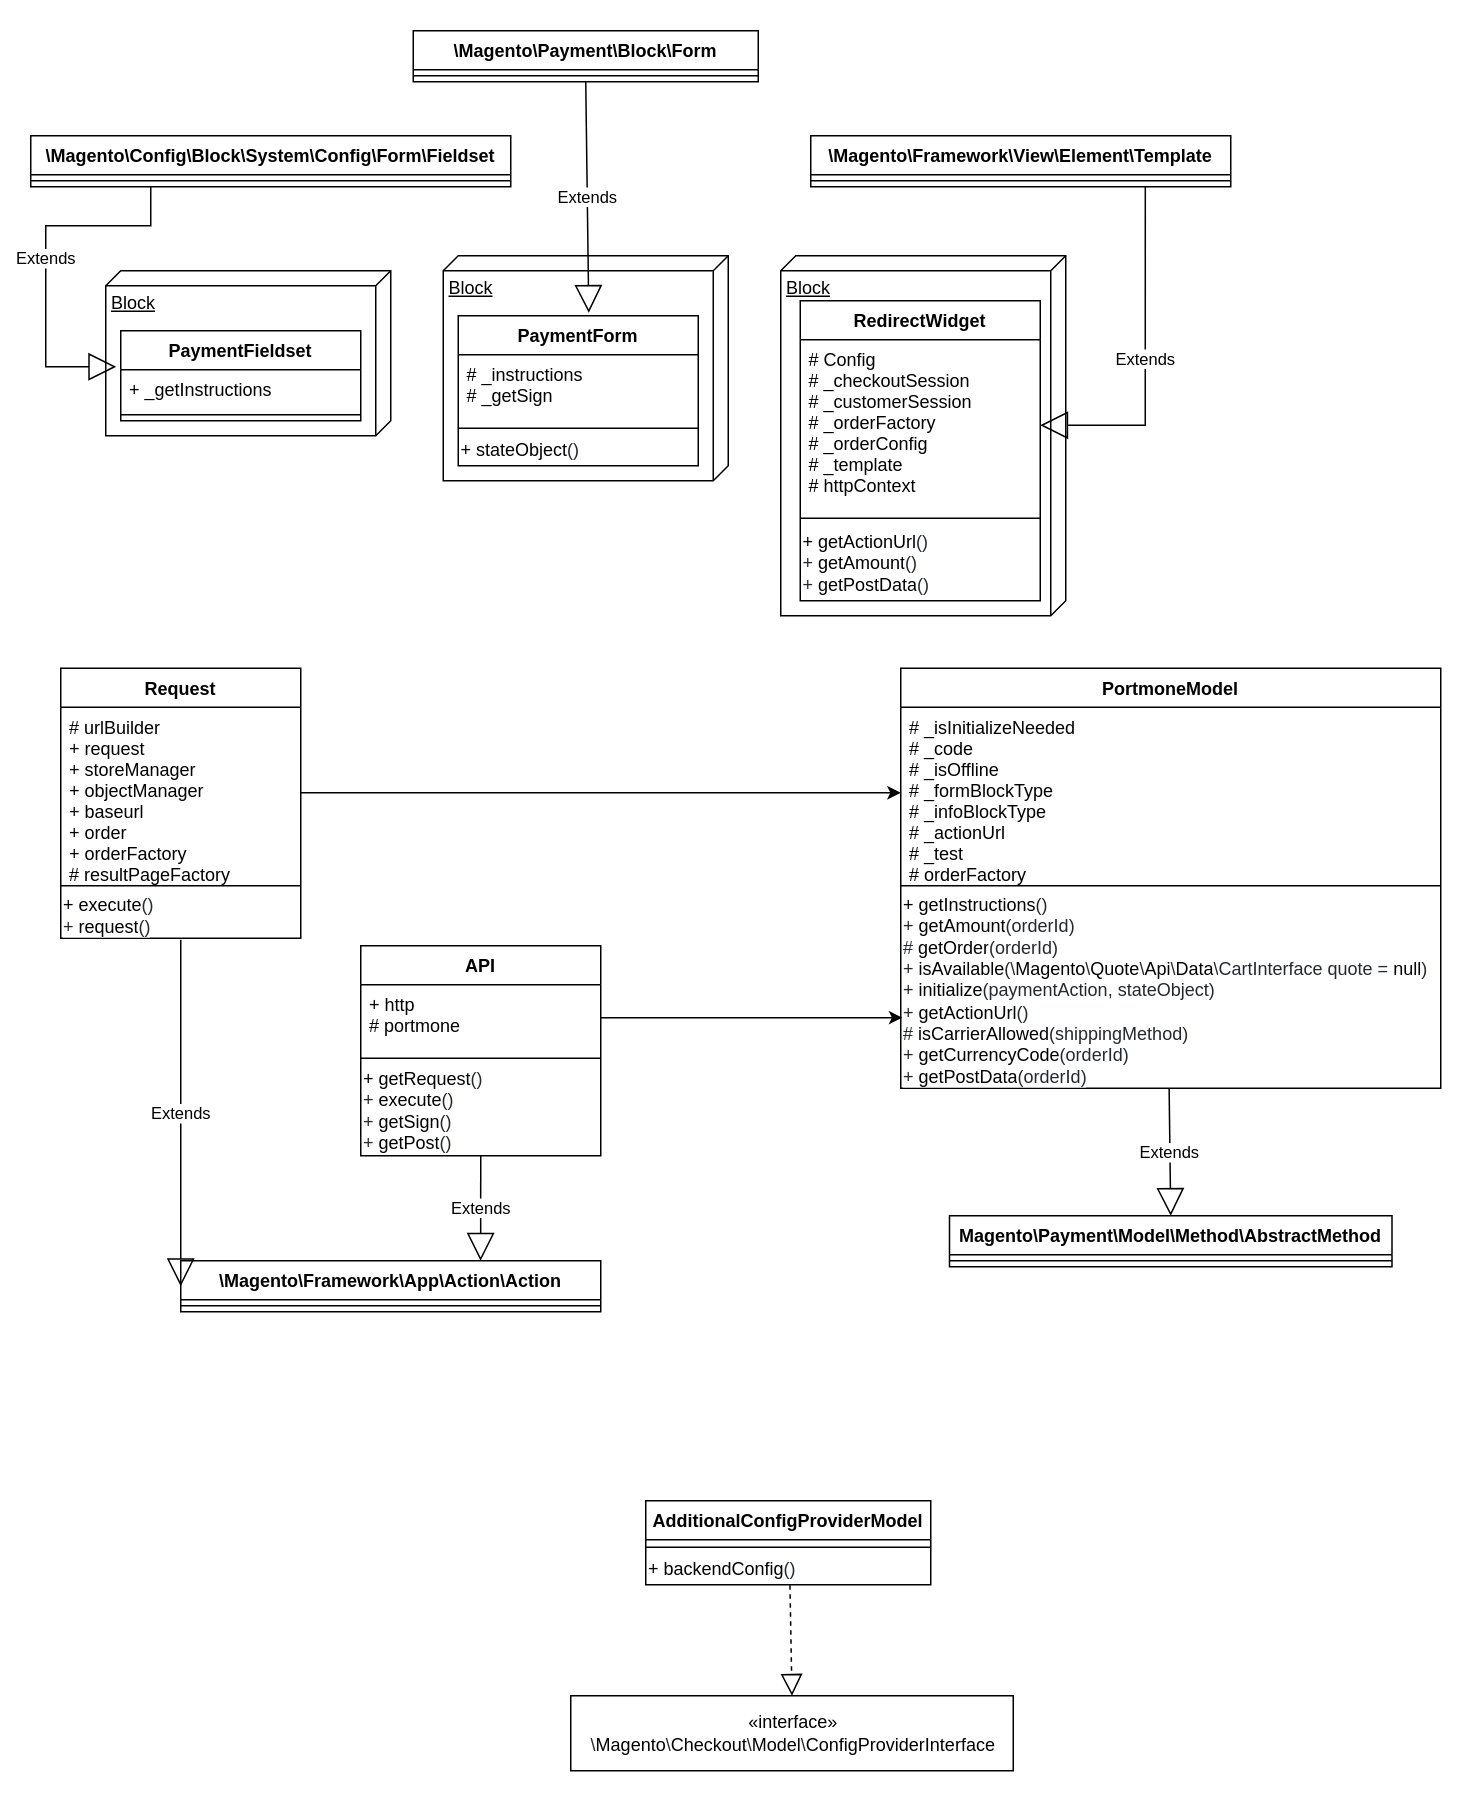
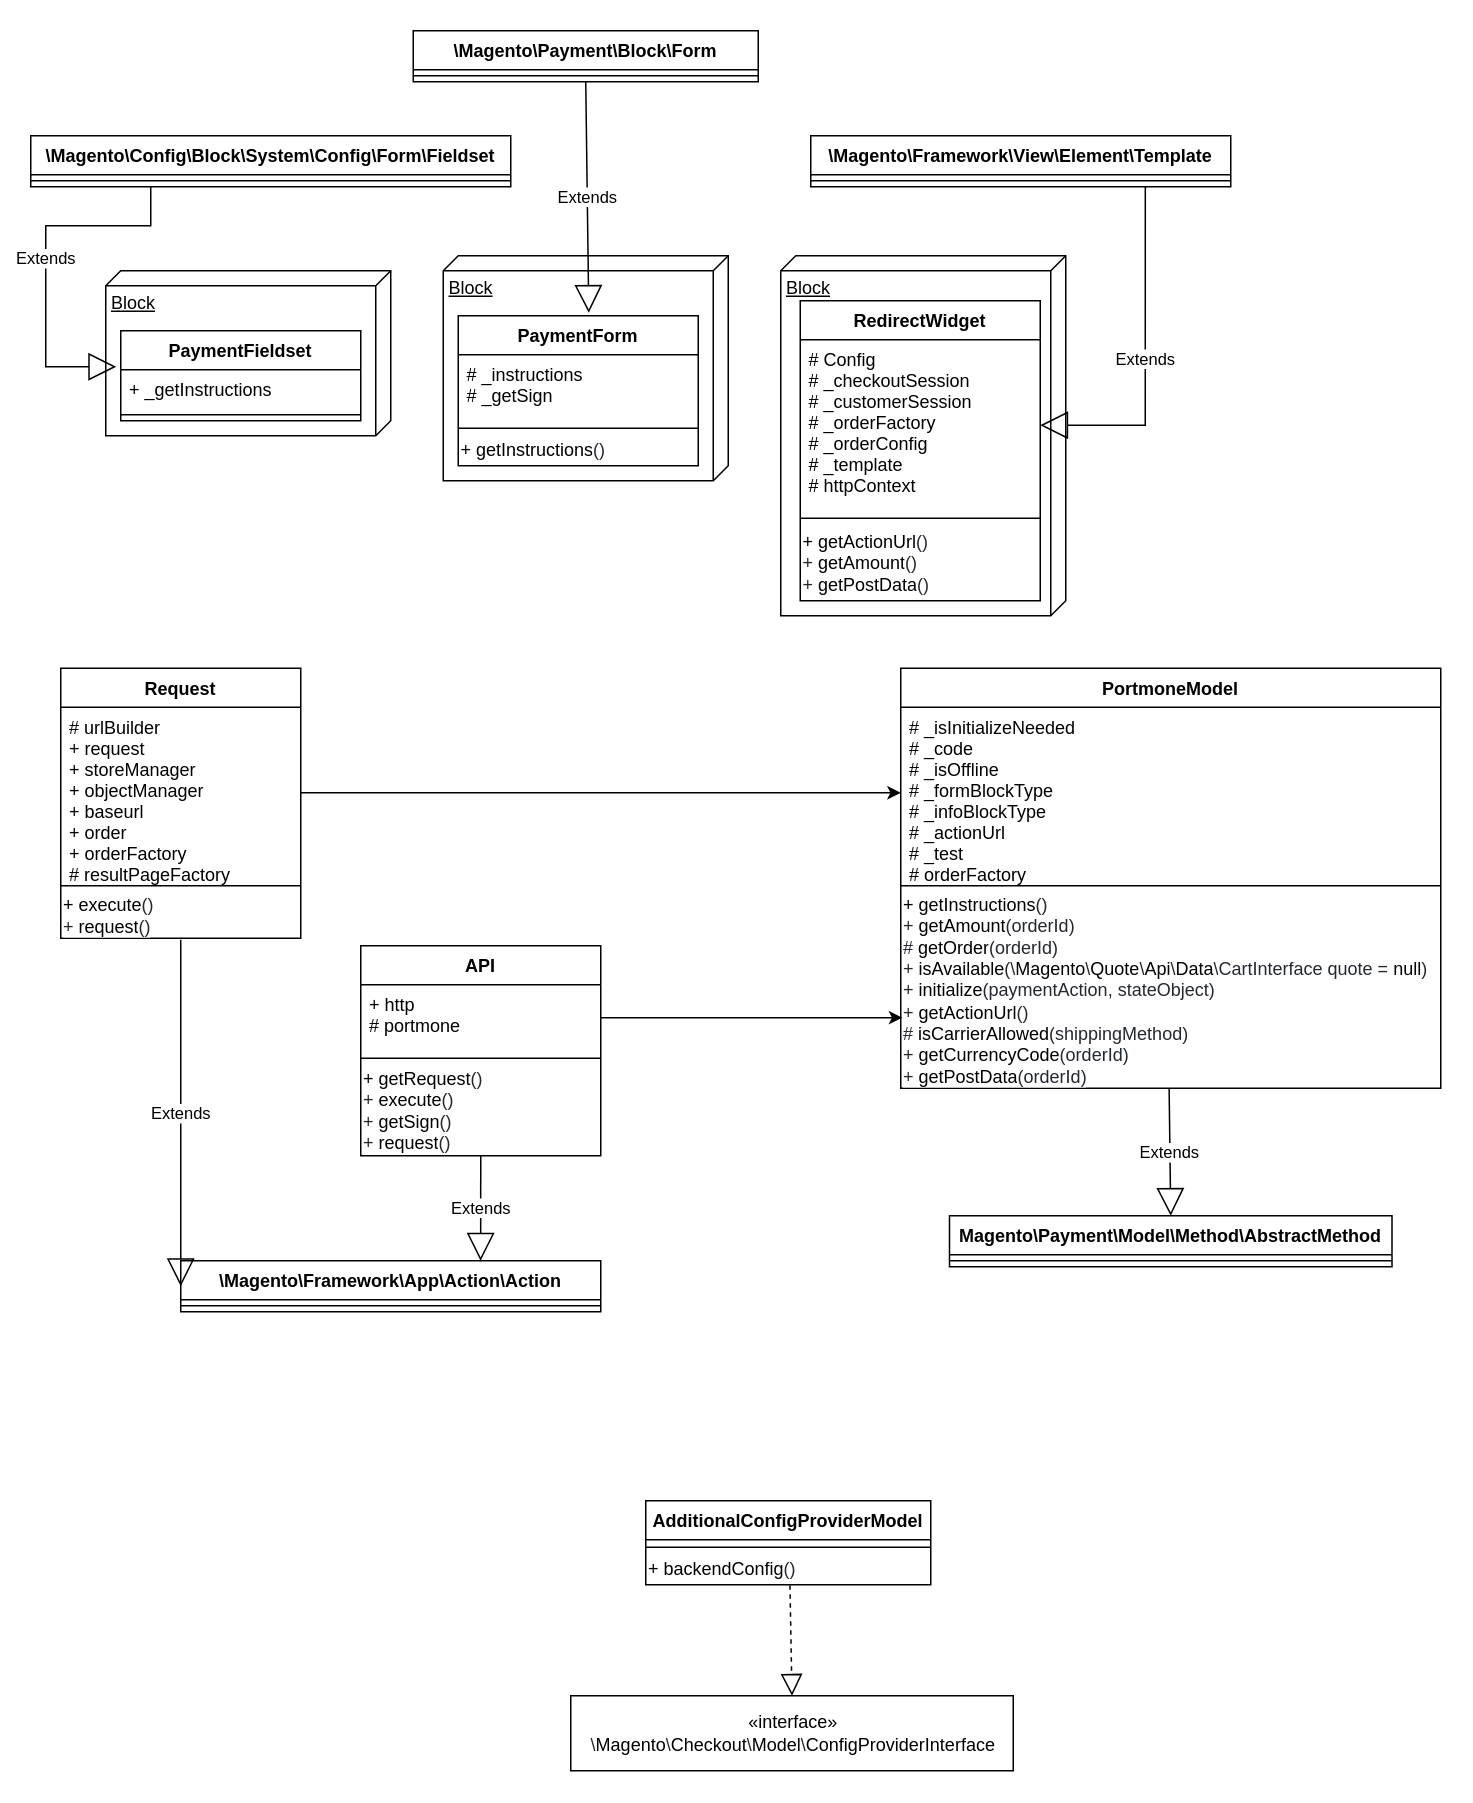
node "+ stateObject()": label "+ stateObject()" -> "+ getInstructions()"
node "+ getRequest() + execute() + getSign() + getPost()": label "+ getRequest() + execute() + getSign() + getPost()" -> "+ getRequest() + execute() + getSign() + request()"
